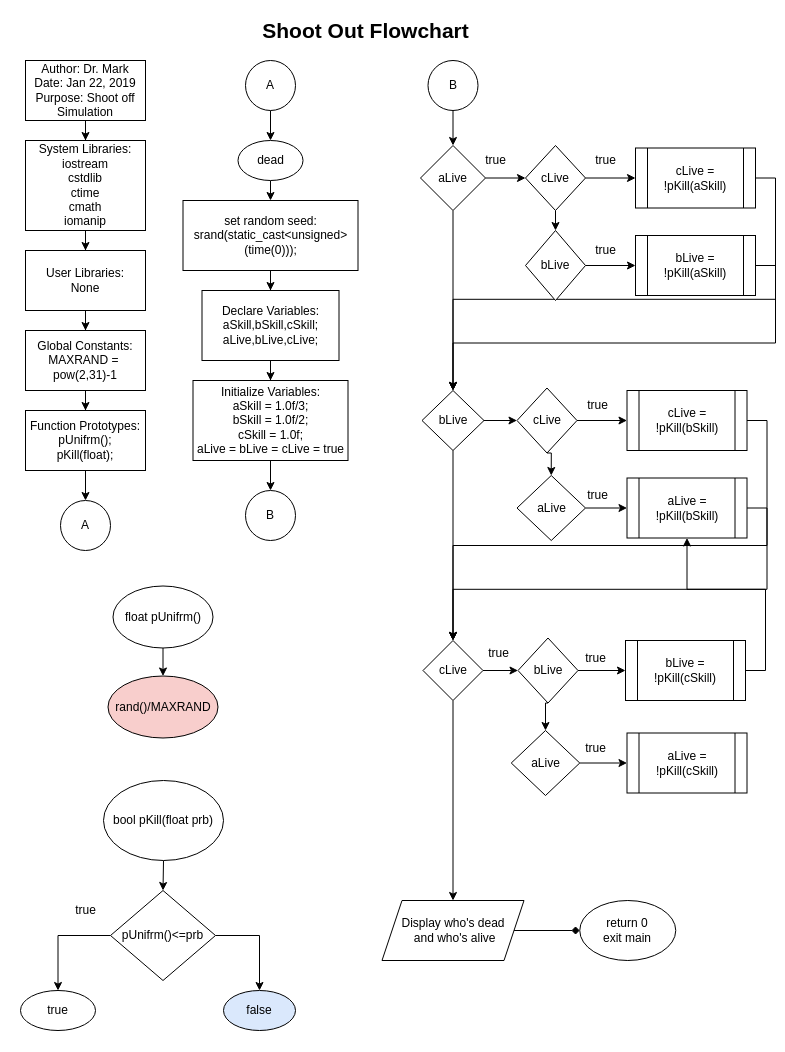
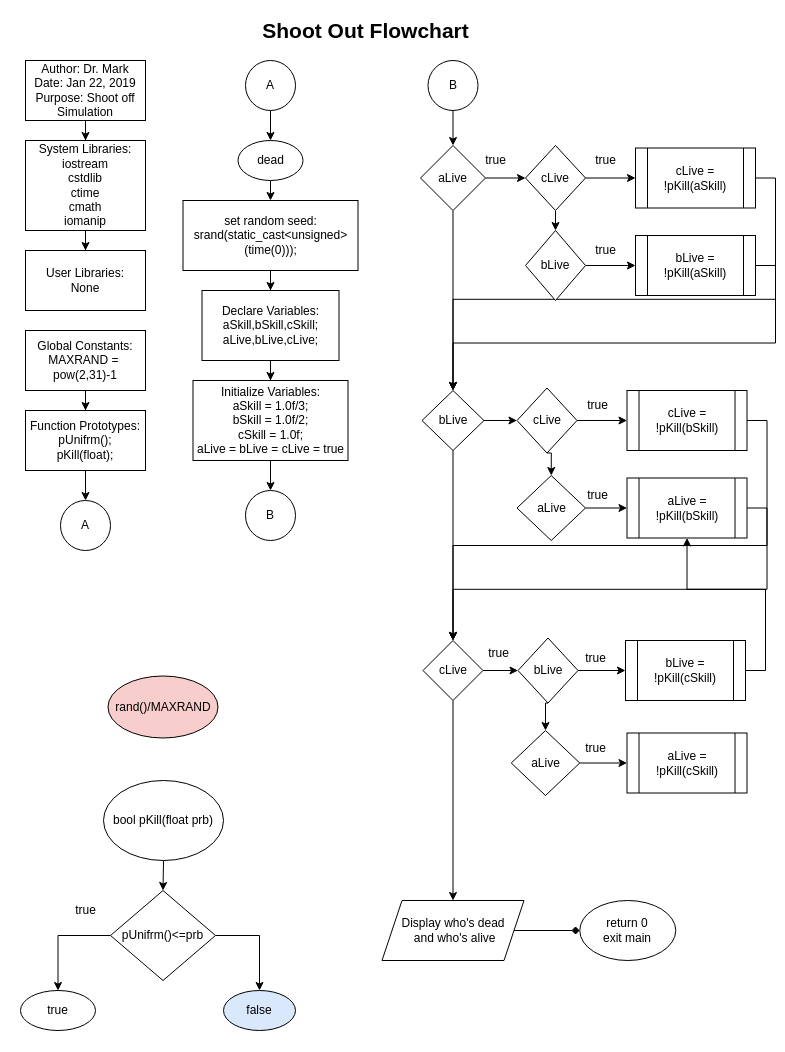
edge "User Libraries: None" -> "Global Constants: MAXRAND = pow(2,31)-1": removed
node "float pUnifrm()": removed
edge "float pUnifrm()" -> "rand()/MAXRAND": removed
